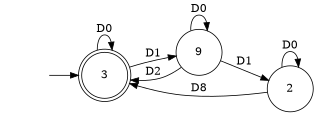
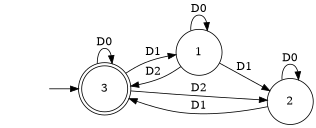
node "9": label "9" -> "1"
edge "2" -> "3": label "D8" -> "D1"
edge "3" -> "2": added, label "D2"
